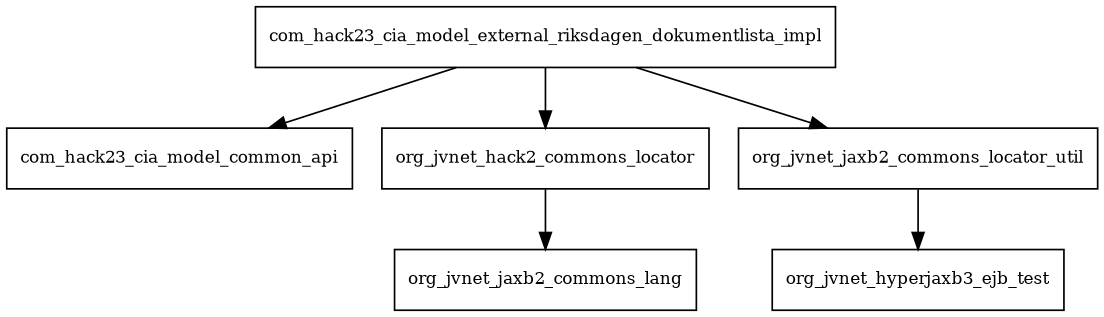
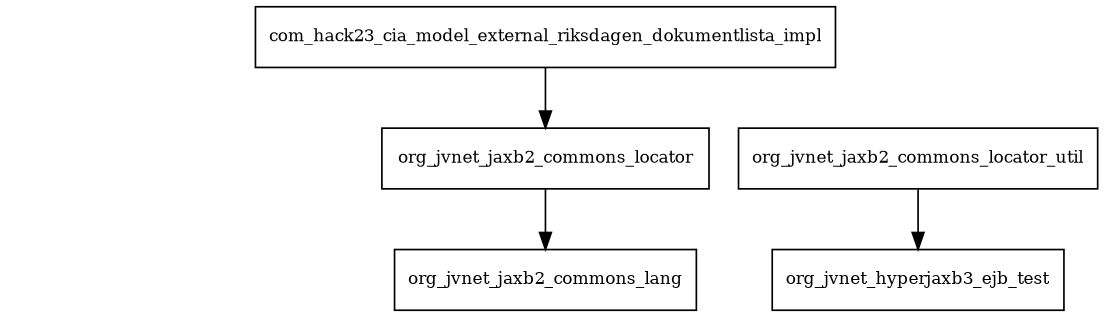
edge "com_hack23_cia_model_external_riksdagen_dokumentlista_impl" -> "org_jvnet_jaxb2_commons_locator_util": removed
node "com_hack23_cia_model_common_api": removed
node "org_jvnet_hack2_commons_locator": label "org_jvnet_hack2_commons_locator" -> "org_jvnet_jaxb2_commons_locator"
